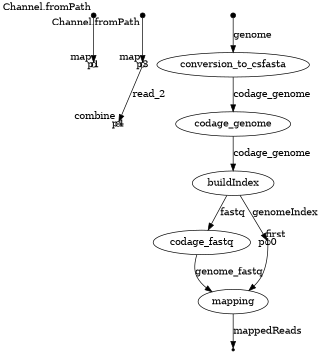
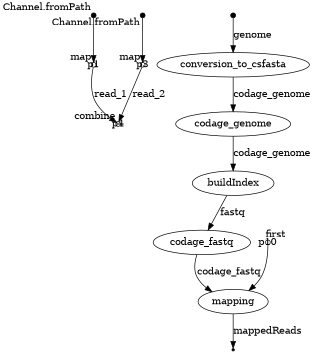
edge "p1 map" -> "p4 combine": added, label "read_1"
edge "buildIndex" -> "p10 first": removed, label "genomeIndex"
edge "codage_fastq" -> "mapping": label "genome_fastq" -> "codage_fastq"
